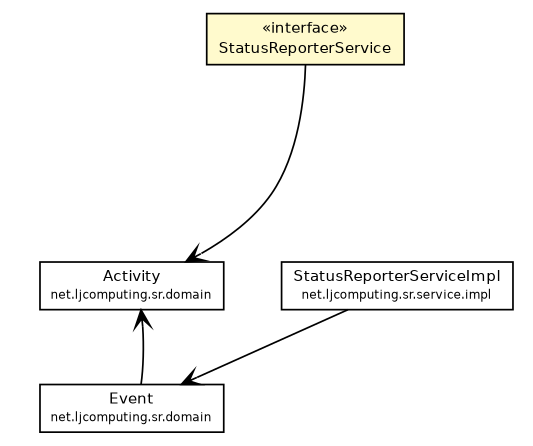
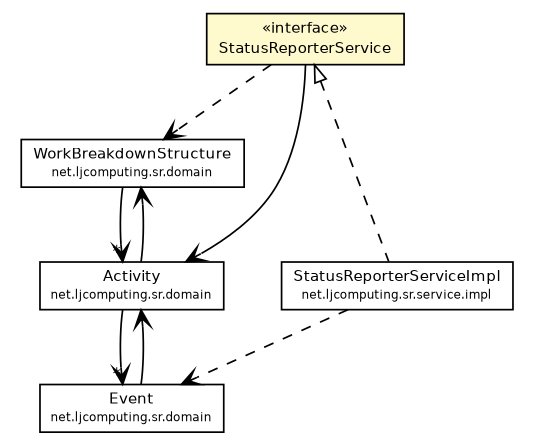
node "WorkBreakdownStructure": added
edge "StatusReporterServiceImpl" -> "StatusReporterService": added
edge "Activity" -> "Event": added
edge "StatusReporterServiceImpl" -> "Event": style solid -> dashed
